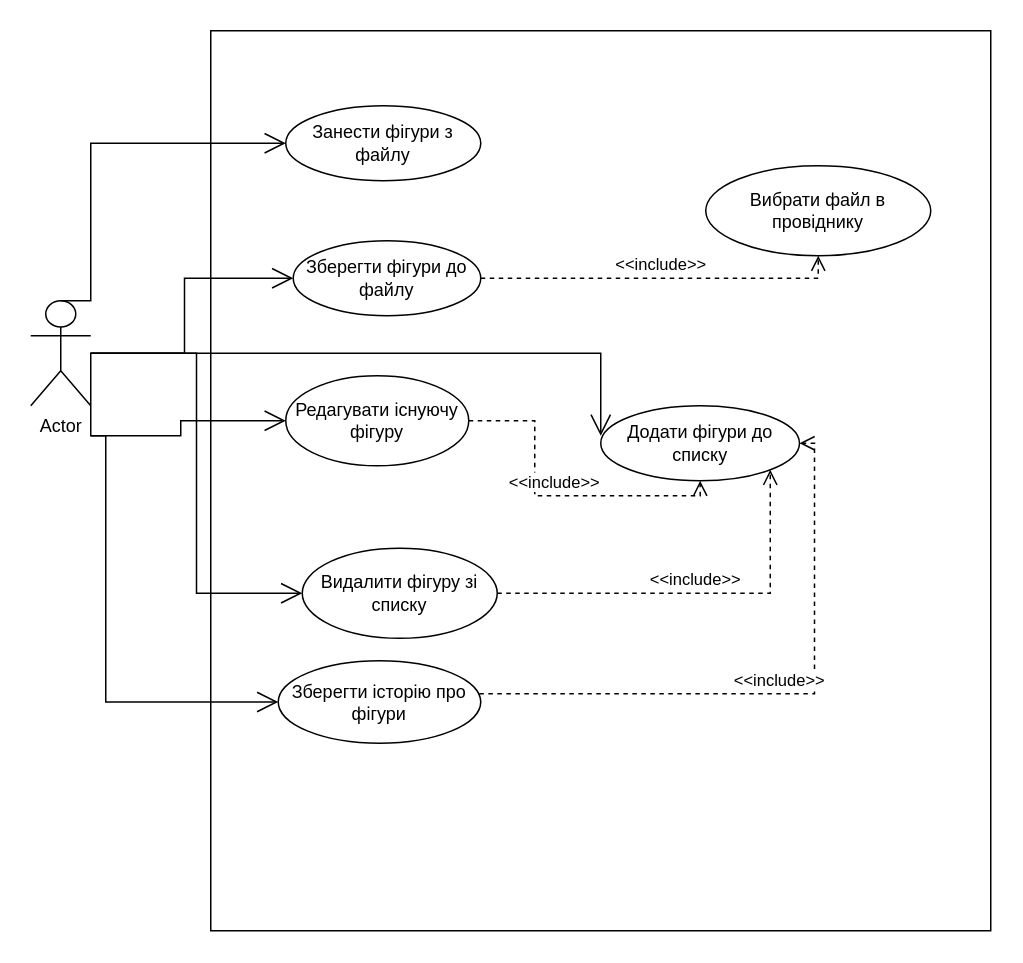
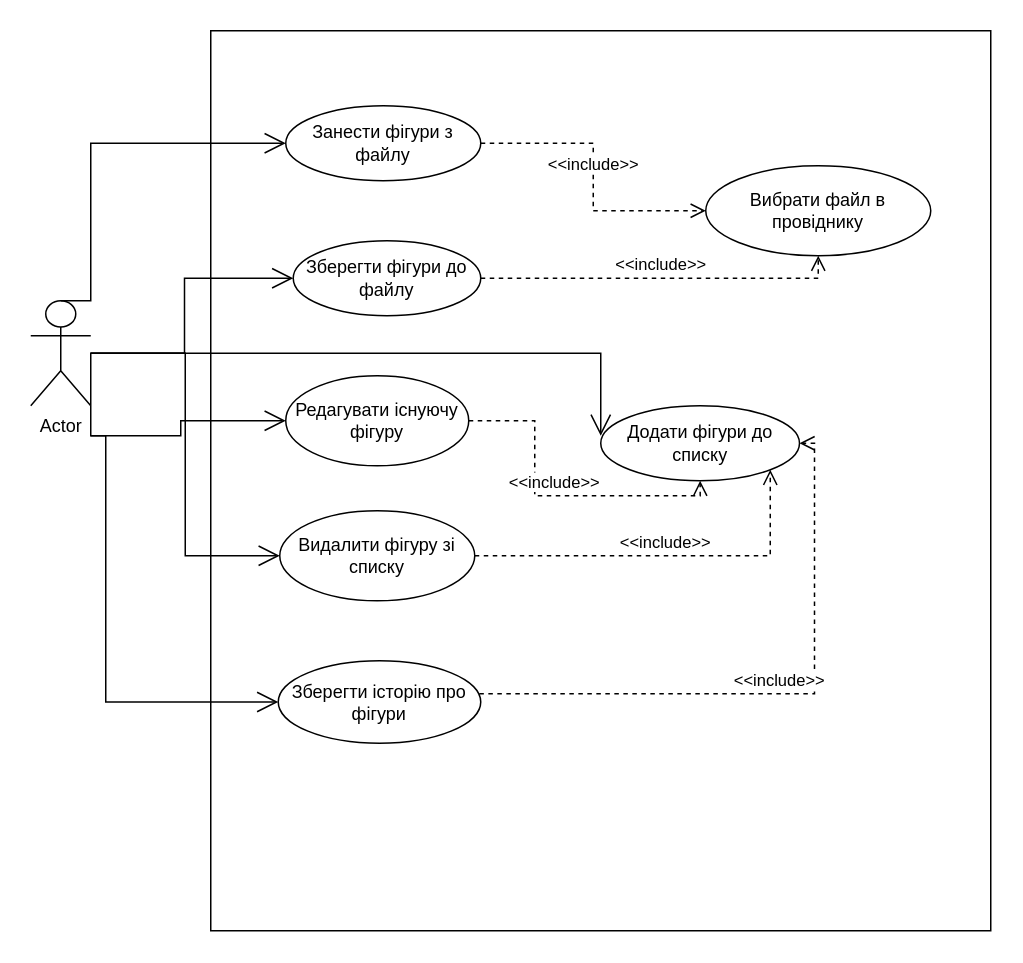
edge "Занести фігури з файлу" -> "Вибрати файл в провіднику": added, label "<<include>>"
node "Видалити фігуру зі списку": moved (400, 593) -> (377, 556)
